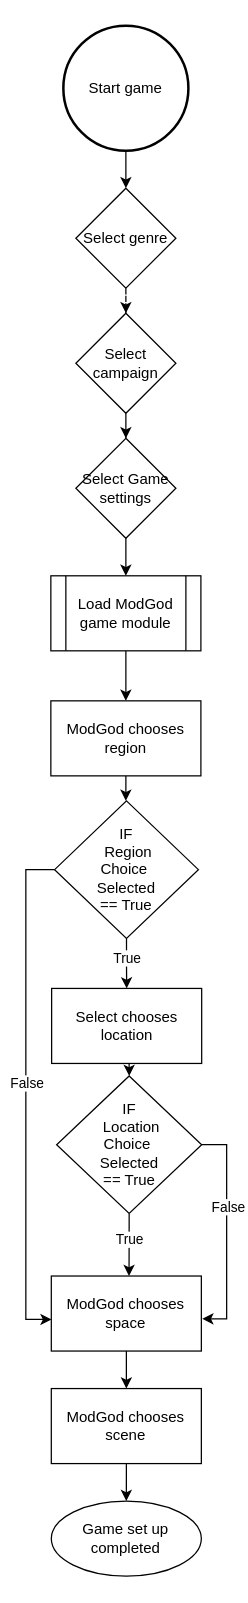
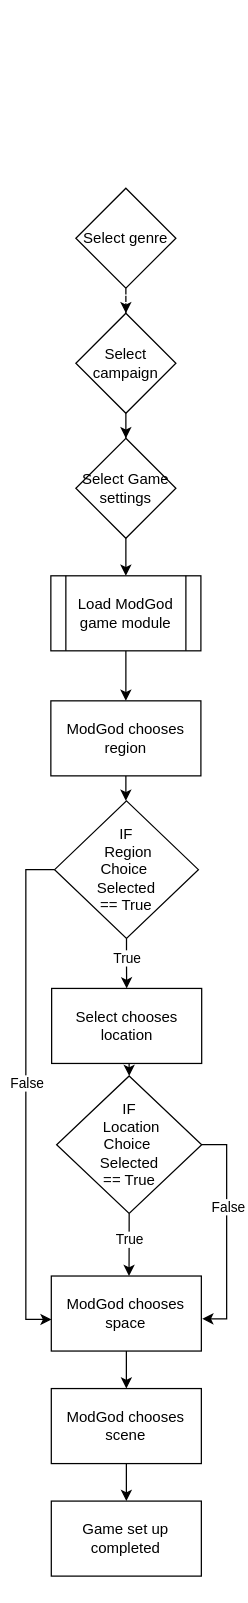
node "Start game": removed
edge "Start game" -> "Select genre": removed
node "Game set up completed": shape ellipse -> rectangle
